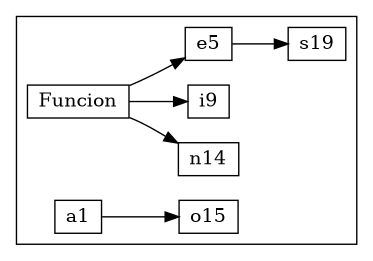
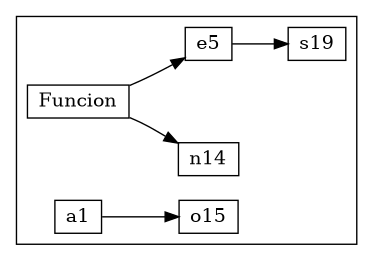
node "i9": removed
